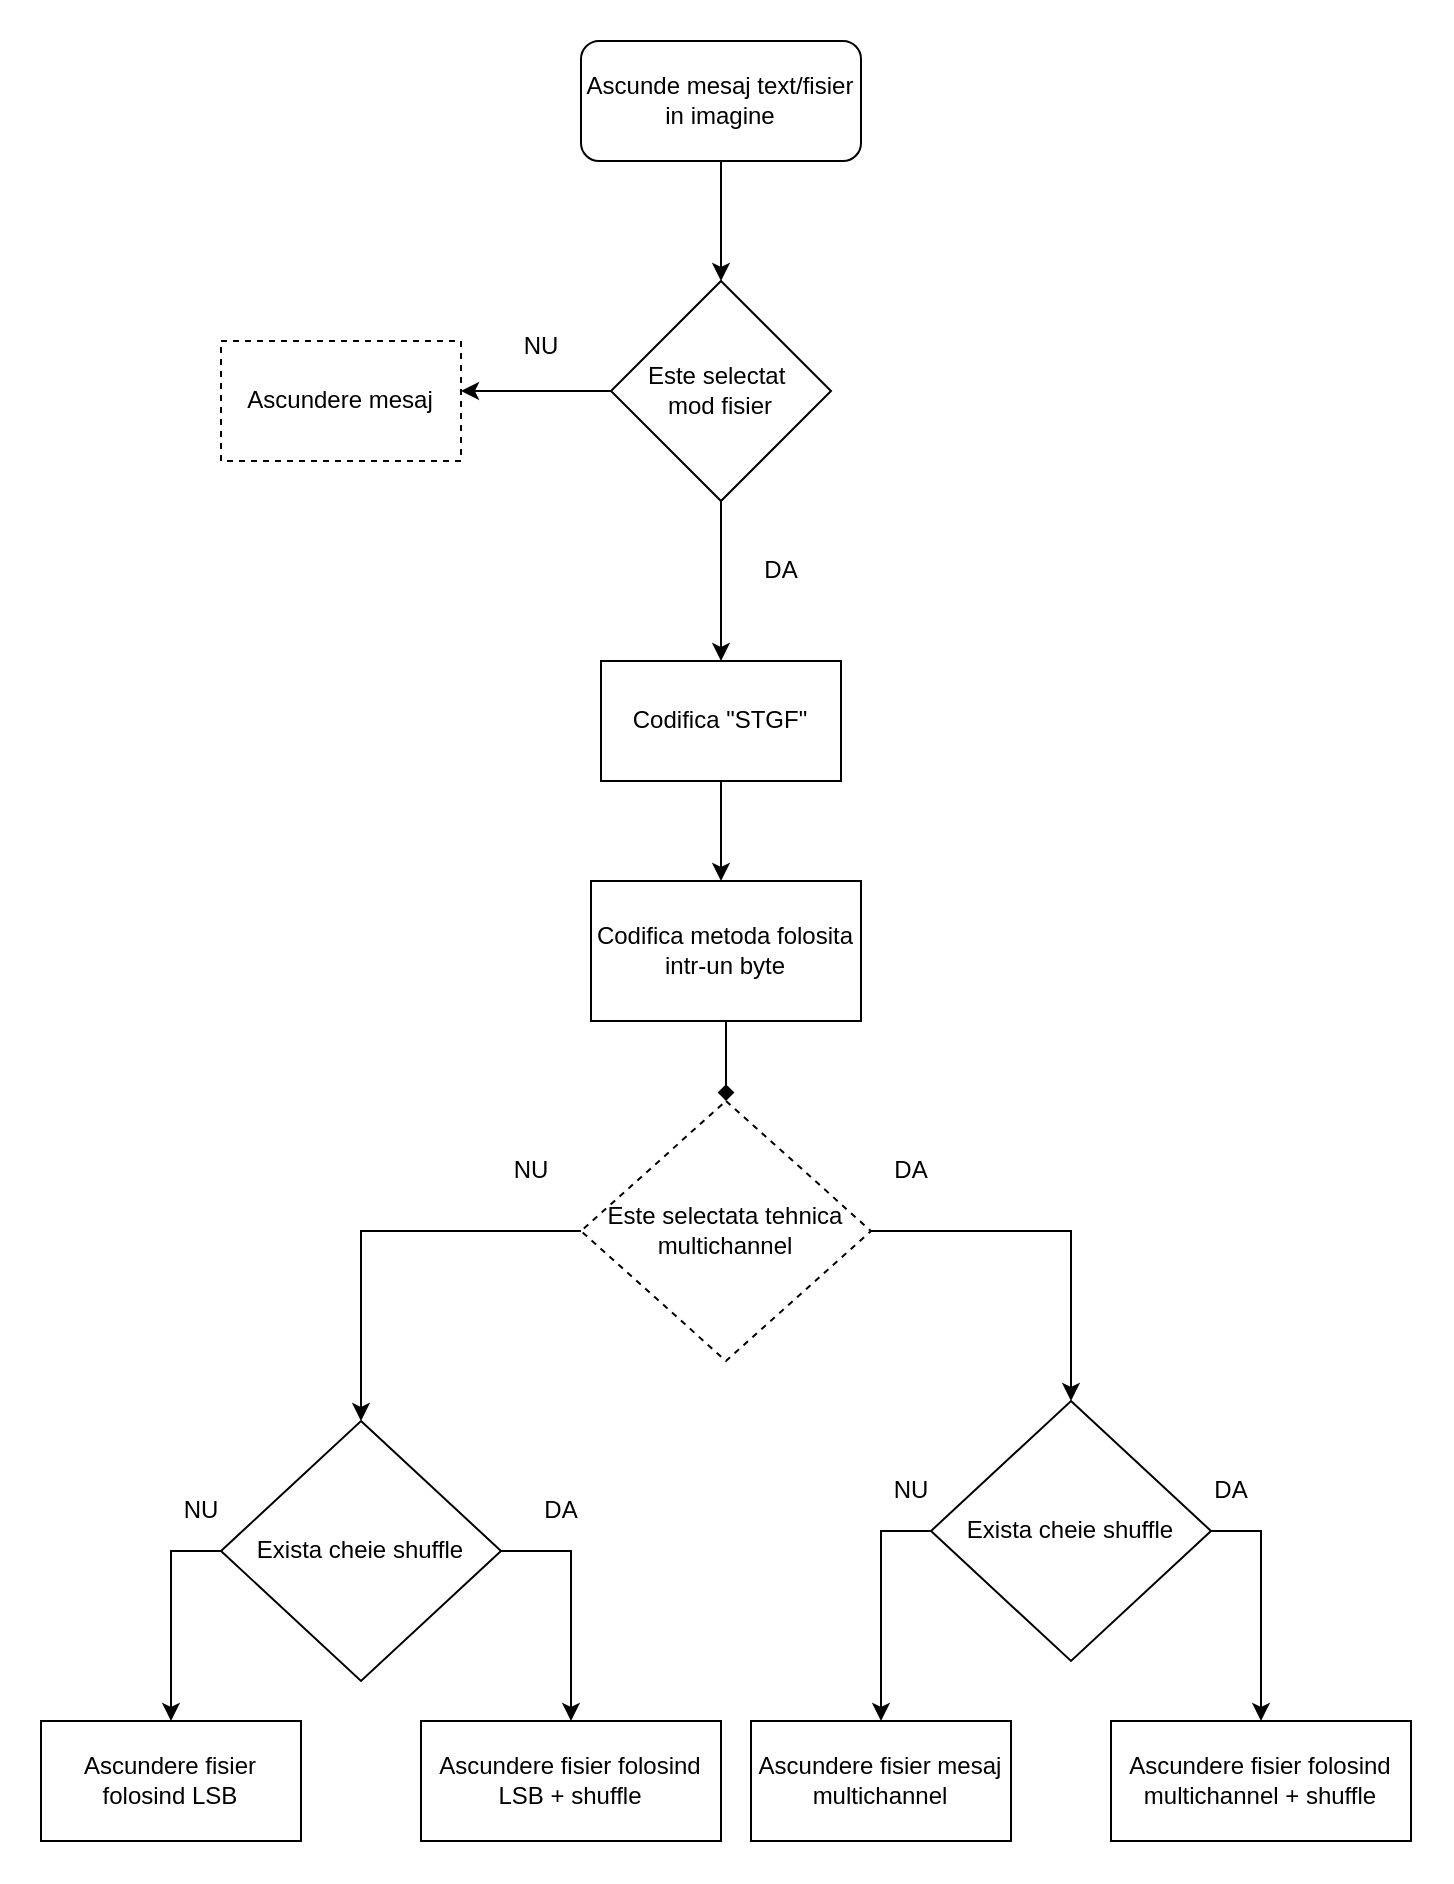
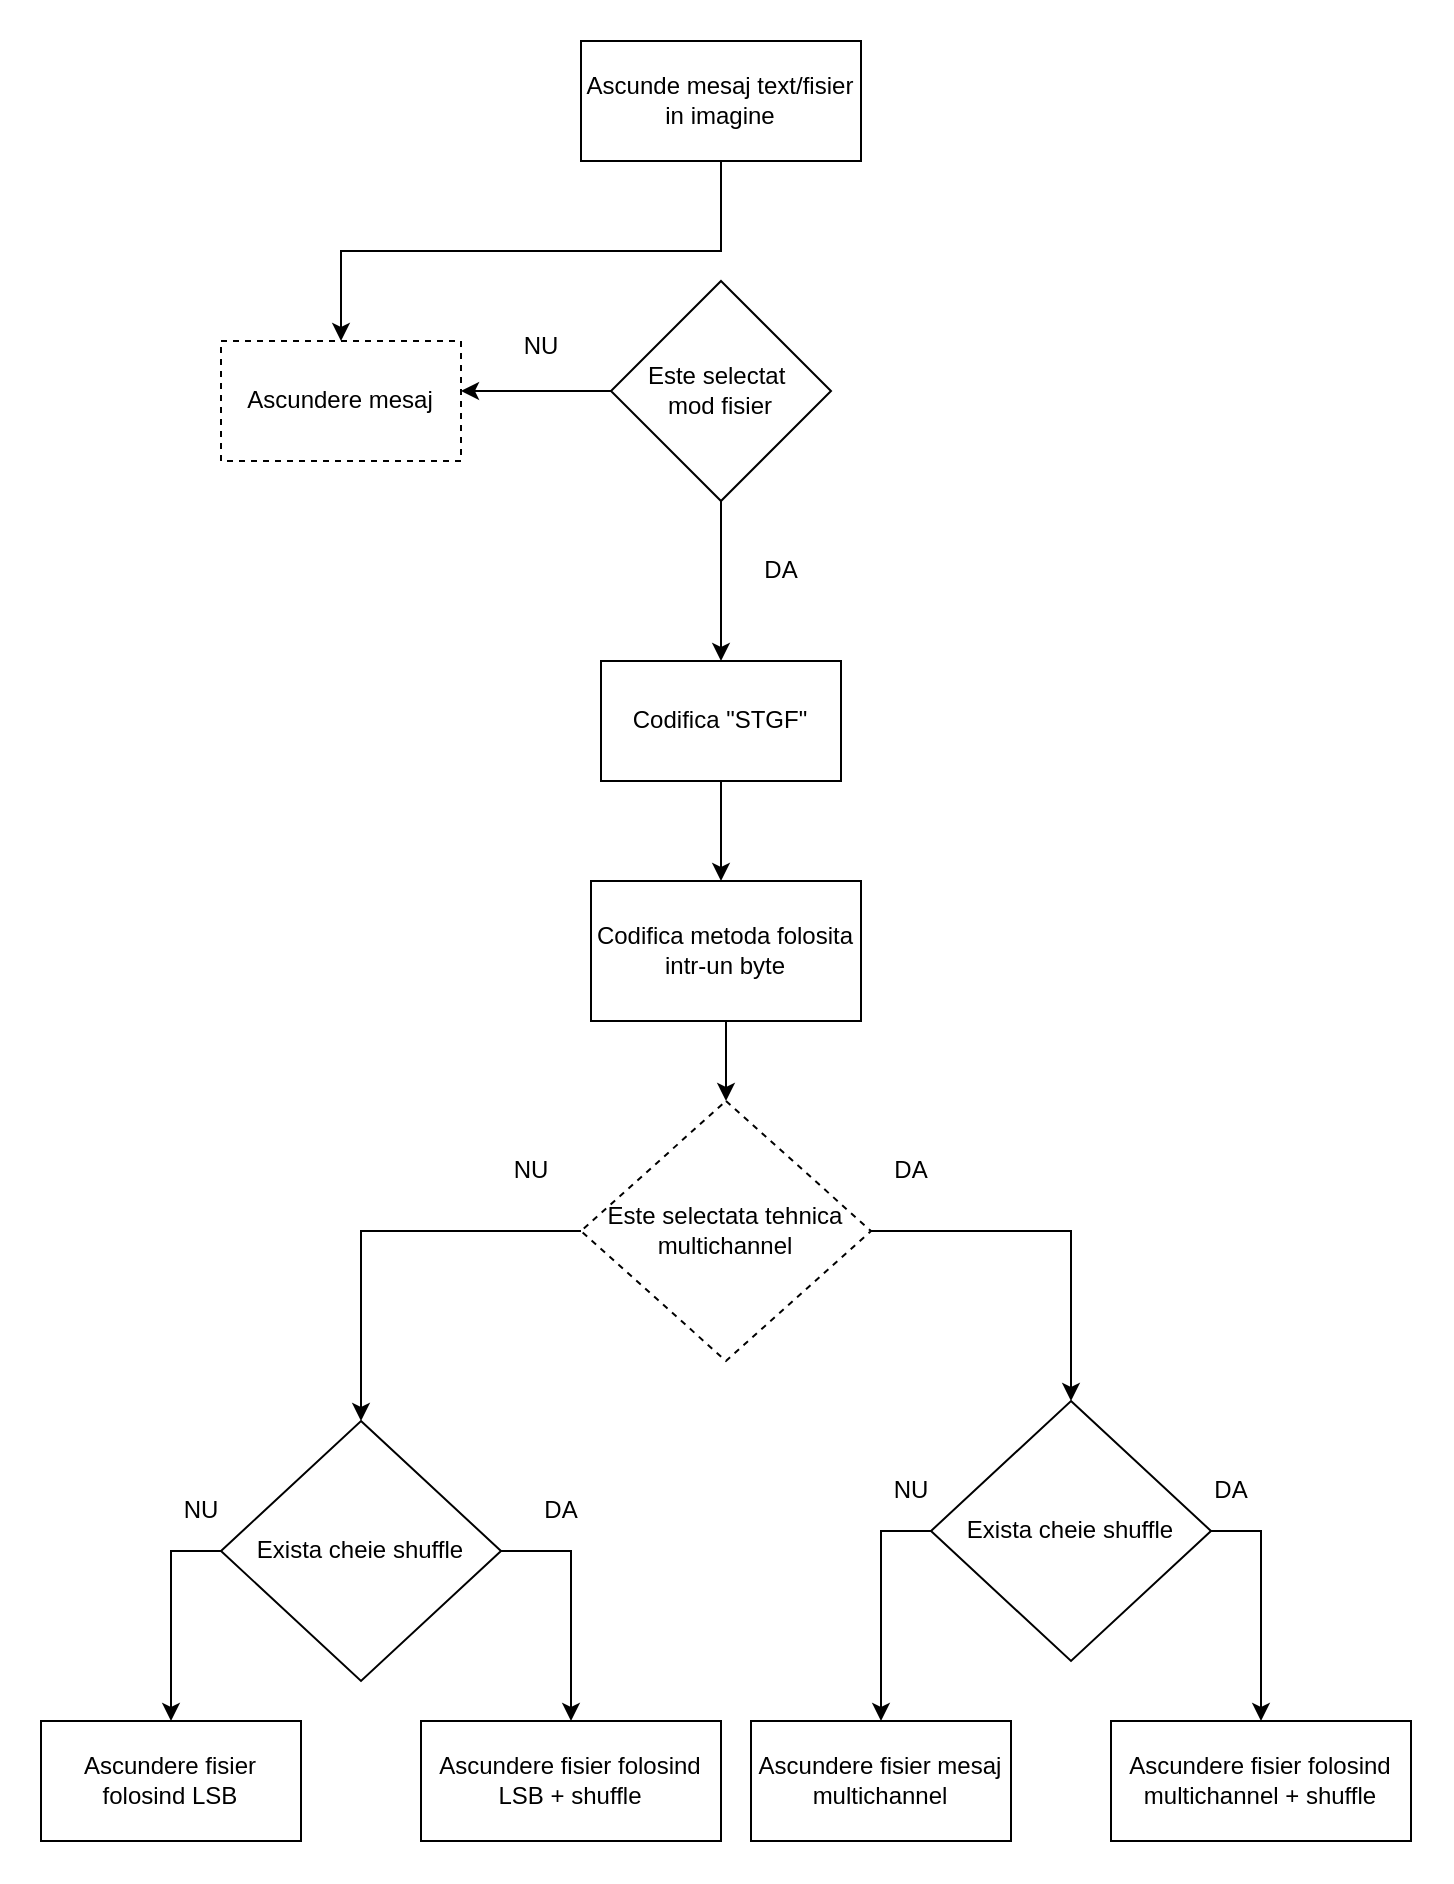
node "Ascunde mesaj text/fisier in imagine": shape rounded rectangle -> rectangle
edge "Ascunde mesaj text/fisier in imagine" -> "Este selectat mod fisier": now "Ascunde mesaj text/fisier in imagine" -> "Ascundere mesaj"
edge "Codifica metoda folosita intr-un byte" -> "Este selectata tehnica multichannel": arrowhead diamond -> classic
